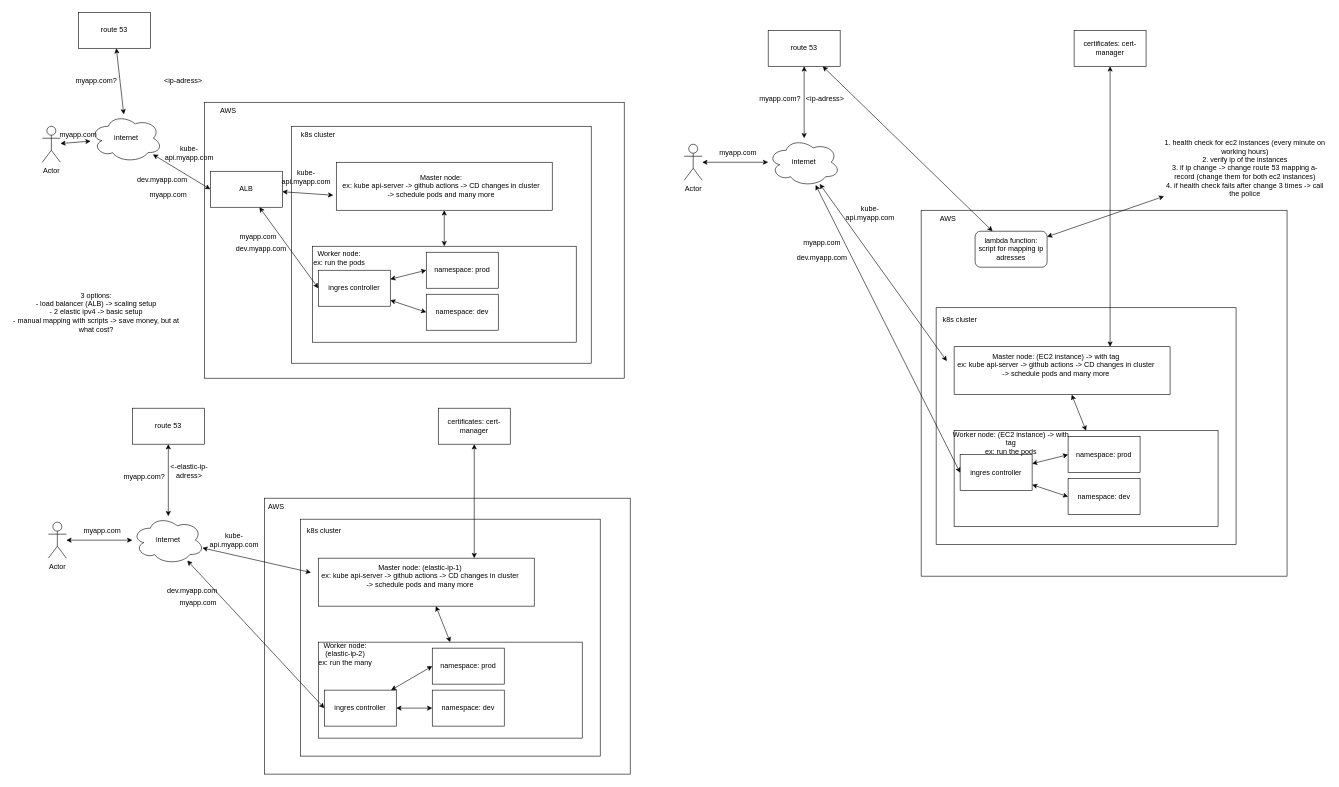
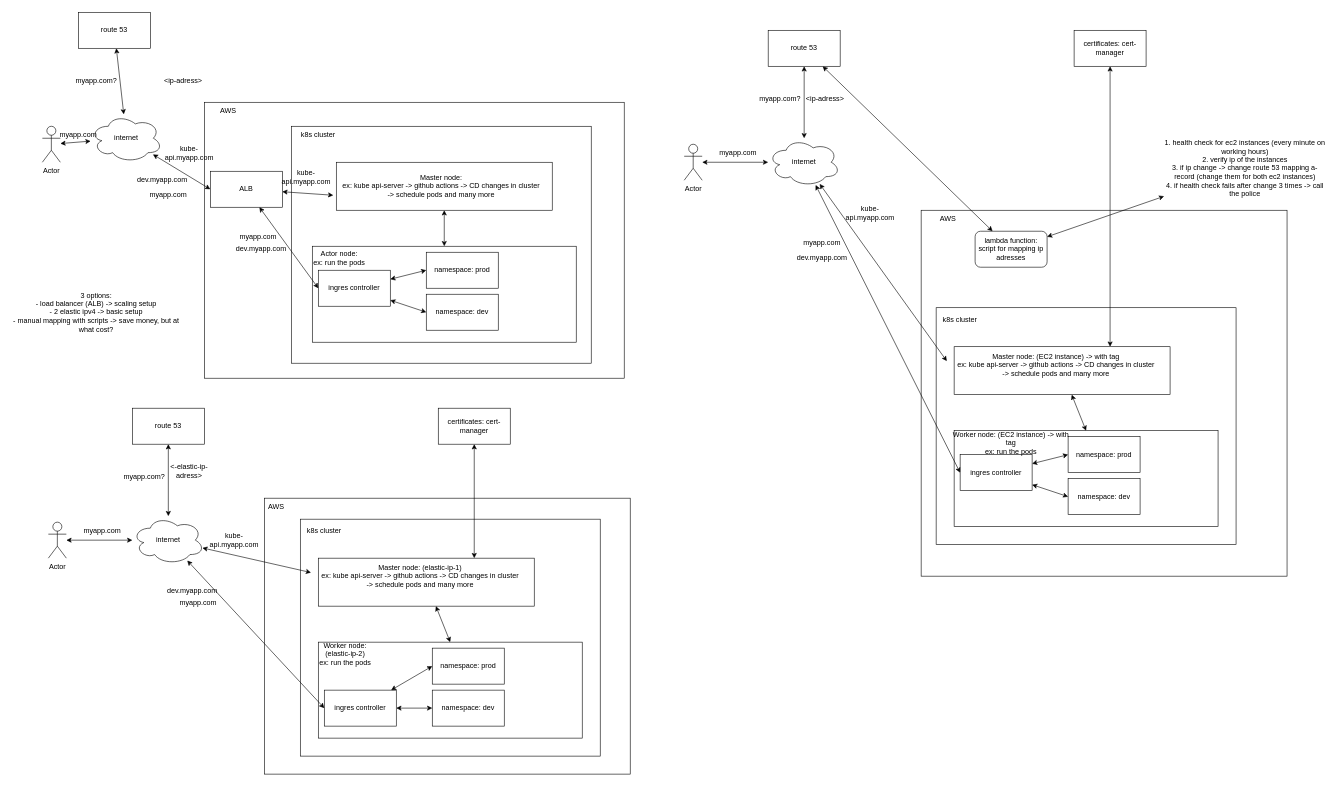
node "Worker node: ex: run the pods": label "Worker node: ex: run the pods" -> "Actor node: ex: run the pods"
node "Worker node:(elastic-ip-2) ex: run the many": label "Worker node:(elastic-ip-2) ex: run the many" -> "Worker node:(elastic-ip-2) ex: run the pods"
